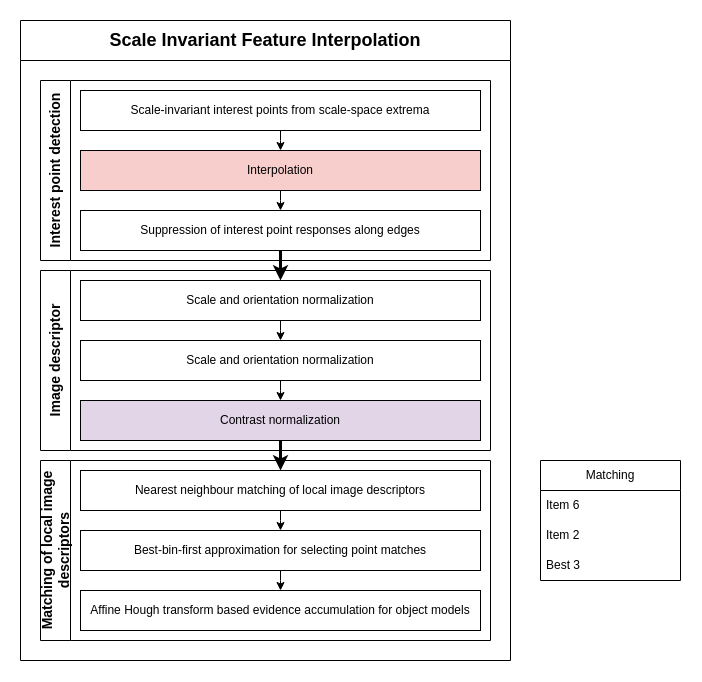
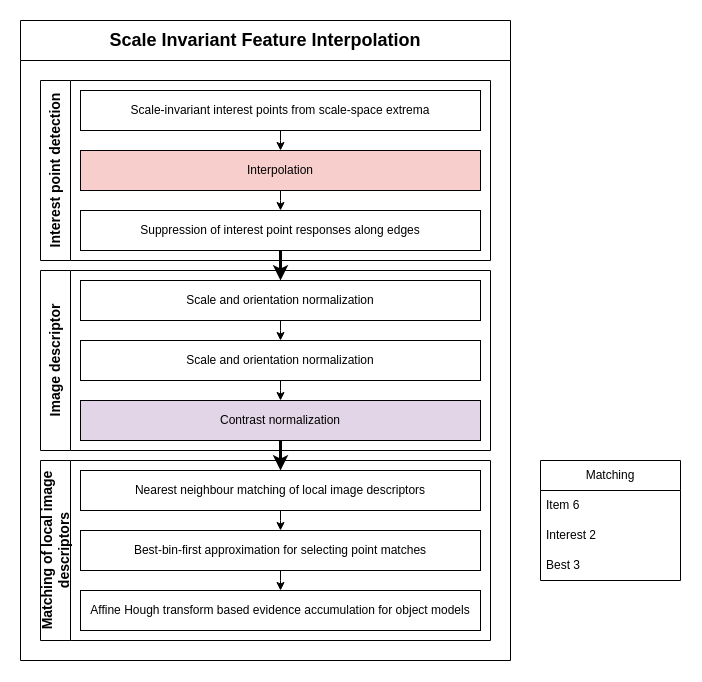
node "Item 2": label "Item 2" -> "Interest 2"
